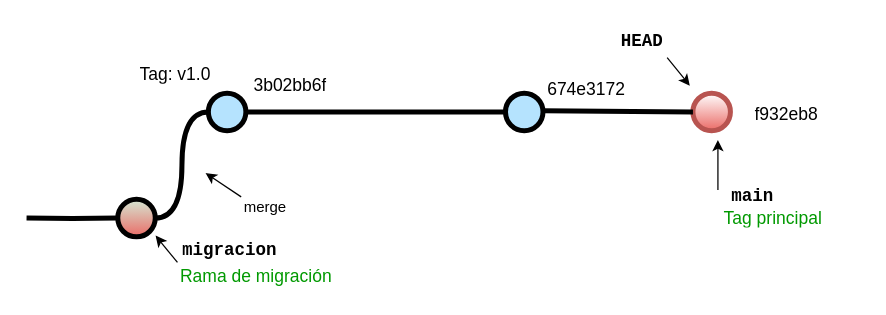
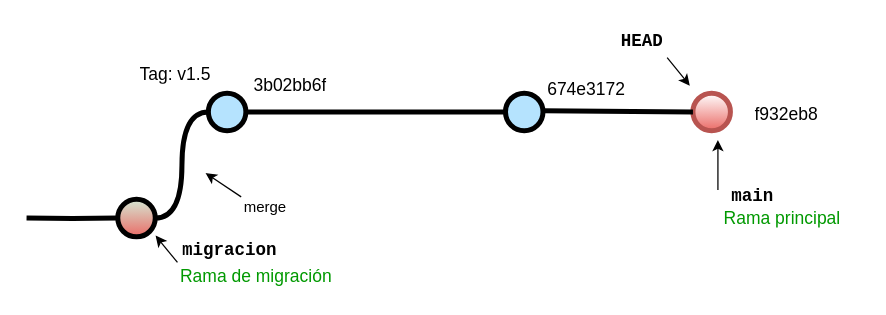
node "Tag: v1.0": label "Tag: v1.0" -> "Tag: v1.5"
node "Tag principal": label "Tag principal" -> "Rama principal"
